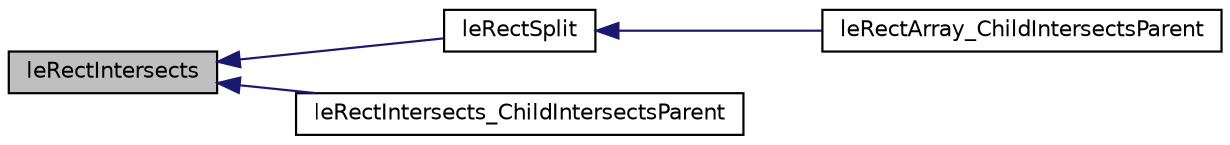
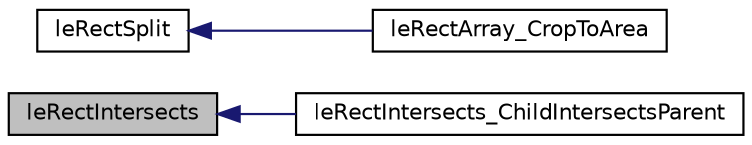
node "leRectArray_ChildIntersectsParent": label "leRectArray_ChildIntersectsParent" -> "leRectArray_CropToArea"
edge "leRectSplit" -> "leRectIntersects": removed
